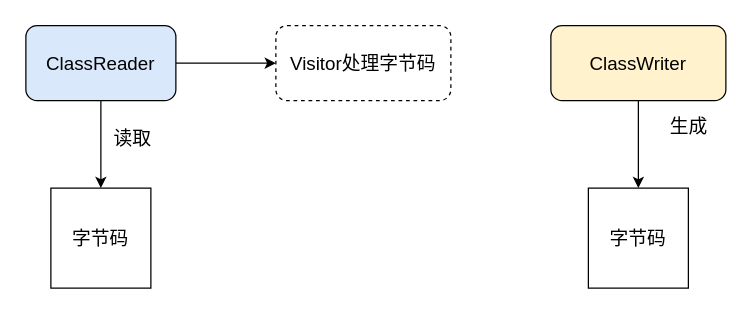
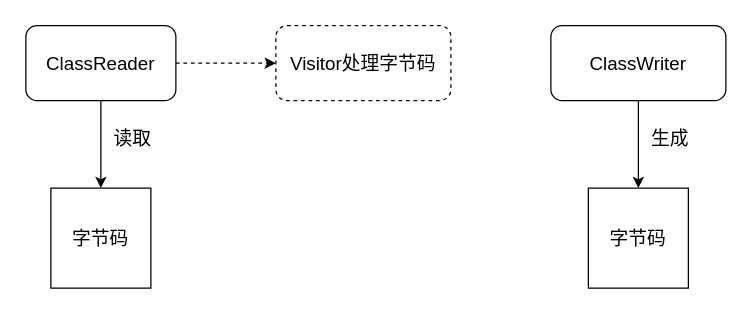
node "ClassReader": fillcolor #dae8fc -> #ffffff
edge "ClassReader" -> "Visitor处理字节码": style solid -> dashed
node "ClassWriter": fillcolor #fff2cc -> #ffffff
node "生成": moved (688, 126) -> (669, 138)
